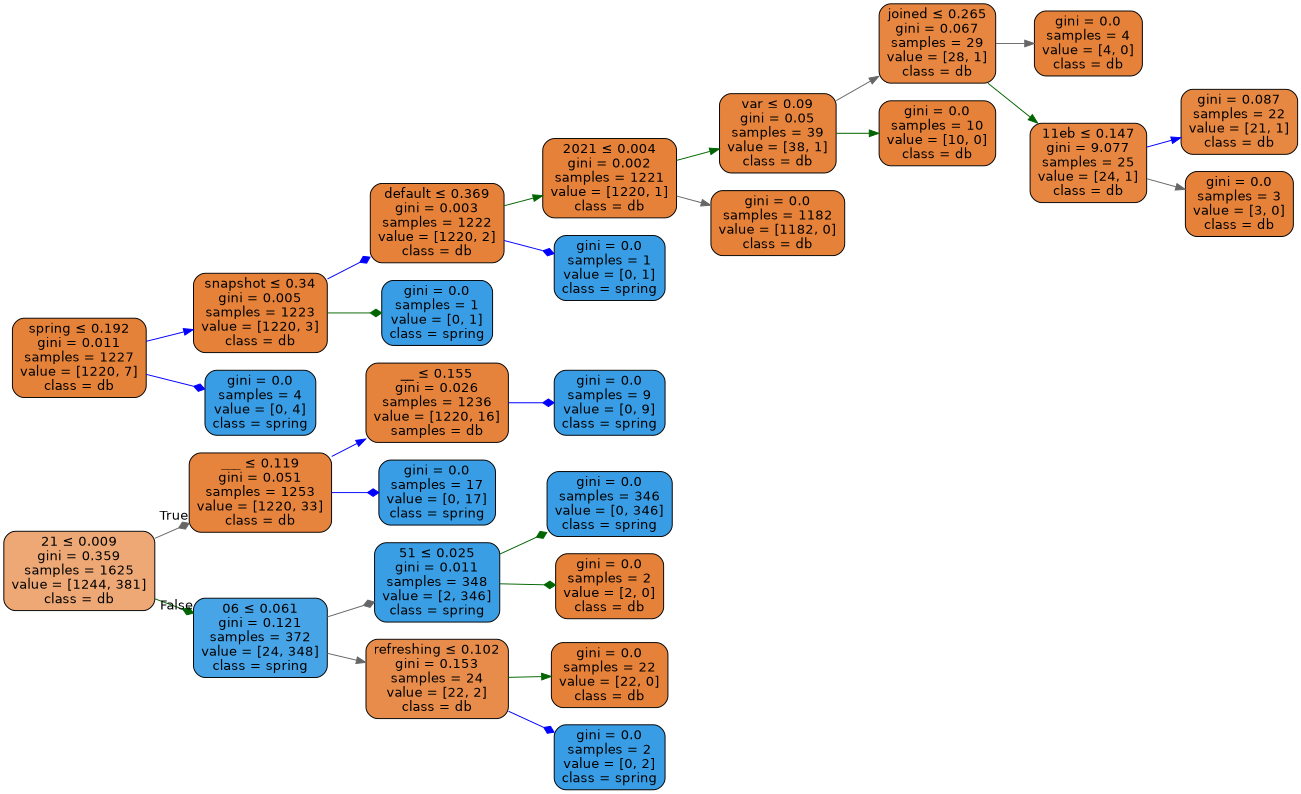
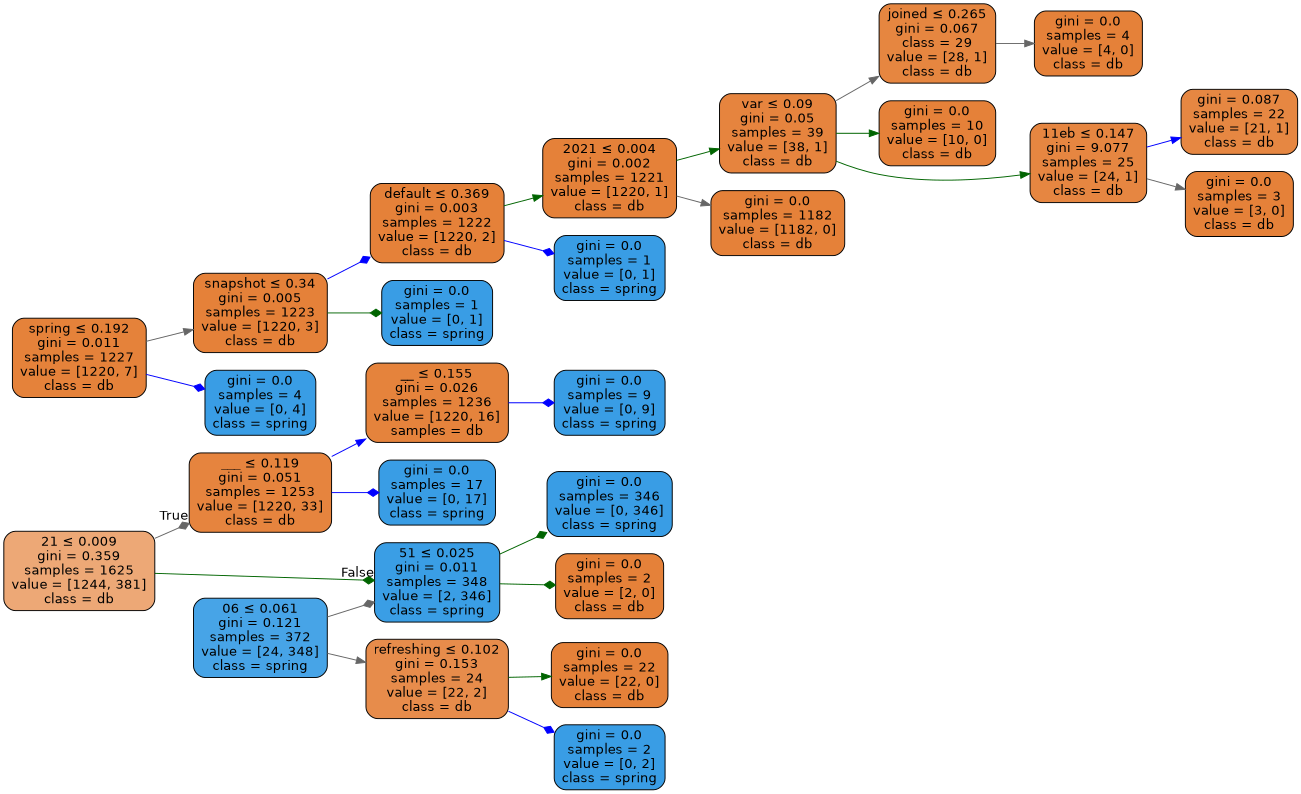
node "joined ≤ 0.265": text "samples = 29" -> "class = 29"
edge "joined ≤ 0.265" -> "11eb ≤ 0.147": now "var ≤ 0.09" -> "11eb ≤ 0.147"
edge "spring ≤ 0.192" -> "snapshot ≤ 0.34": color blue -> gray40
edge "21 ≤ 0.009" -> "06 ≤ 0.061": now "21 ≤ 0.009" -> "51 ≤ 0.025"
